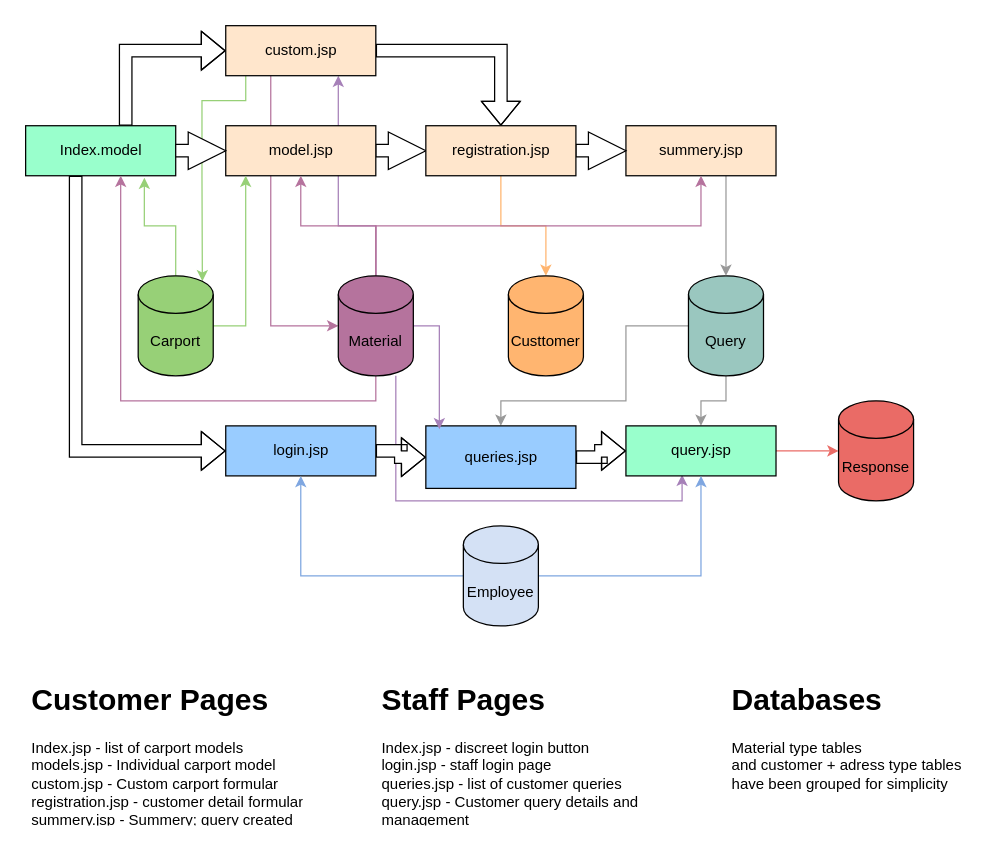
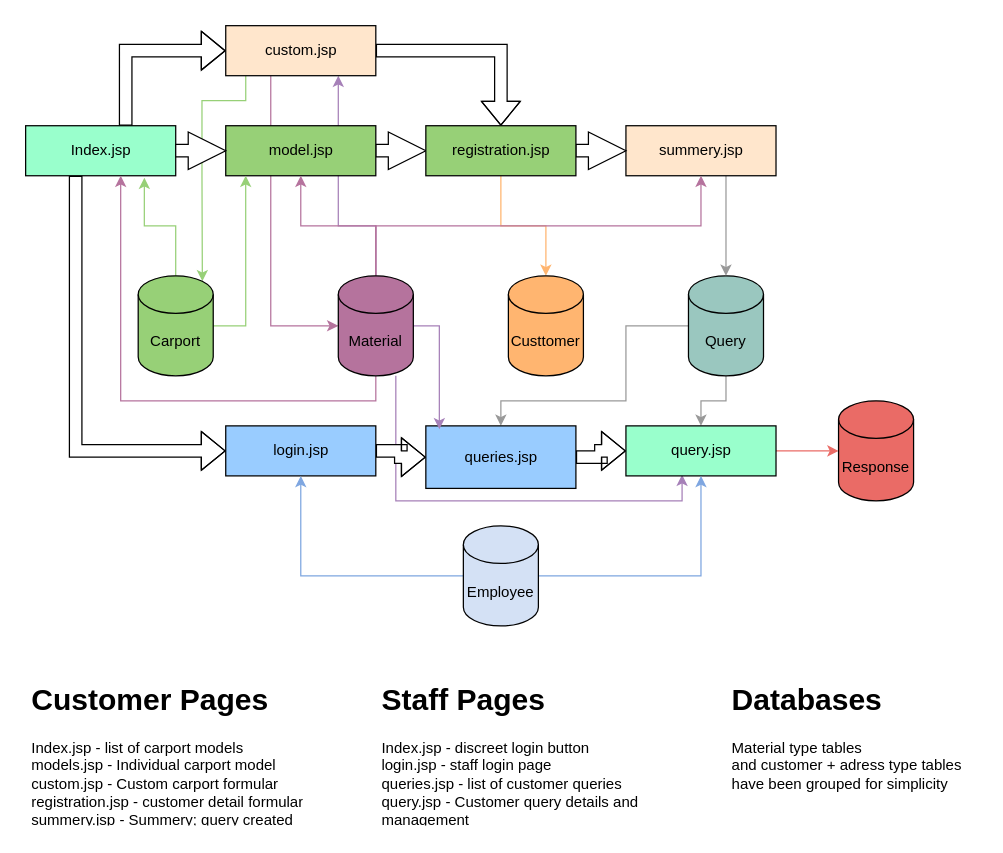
node "Index.model": label "Index.model" -> "Index.jsp"
node "model.jsp": fillcolor #ffe6cc -> #97d077
node "registration.jsp": fillcolor #ffe6cc -> #97d077
